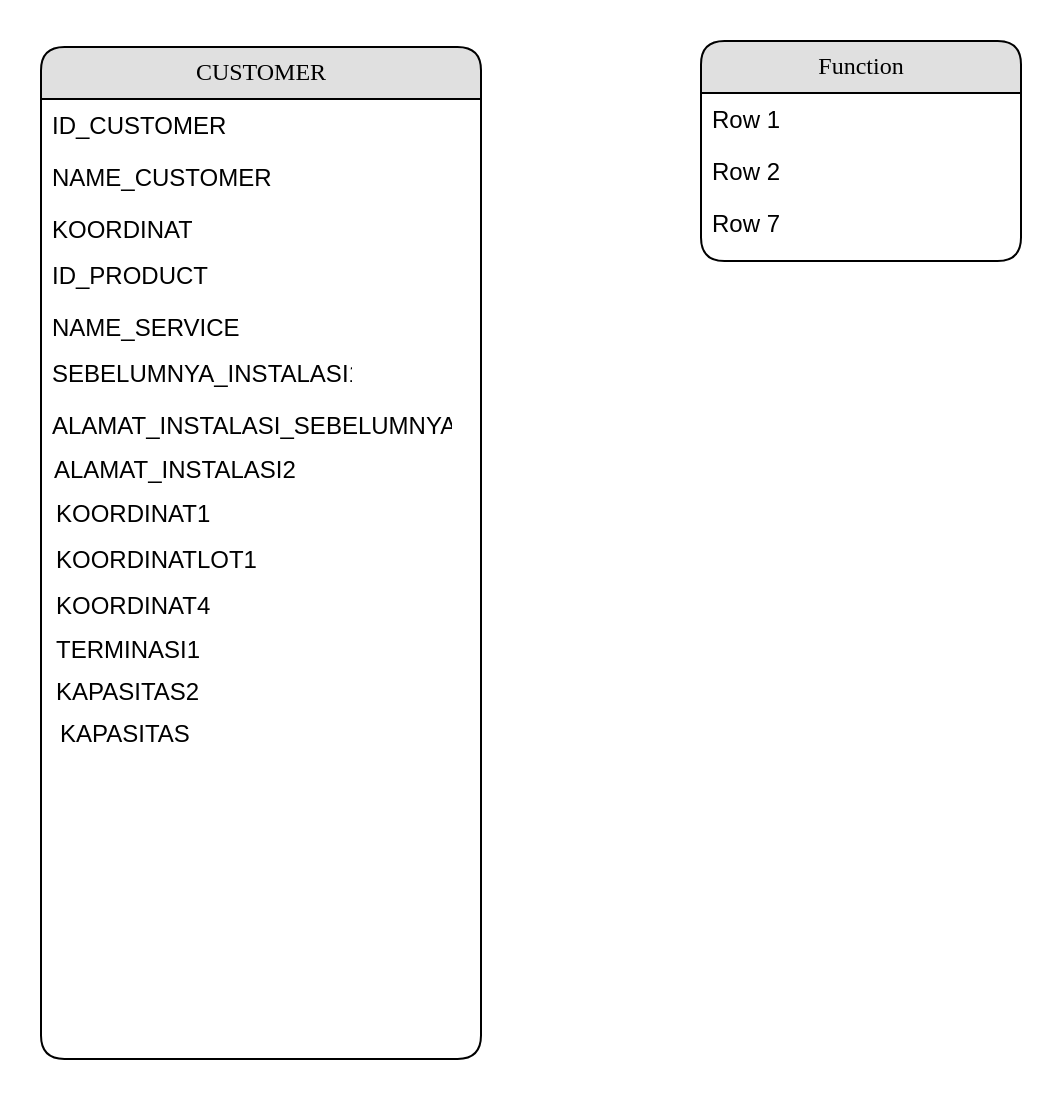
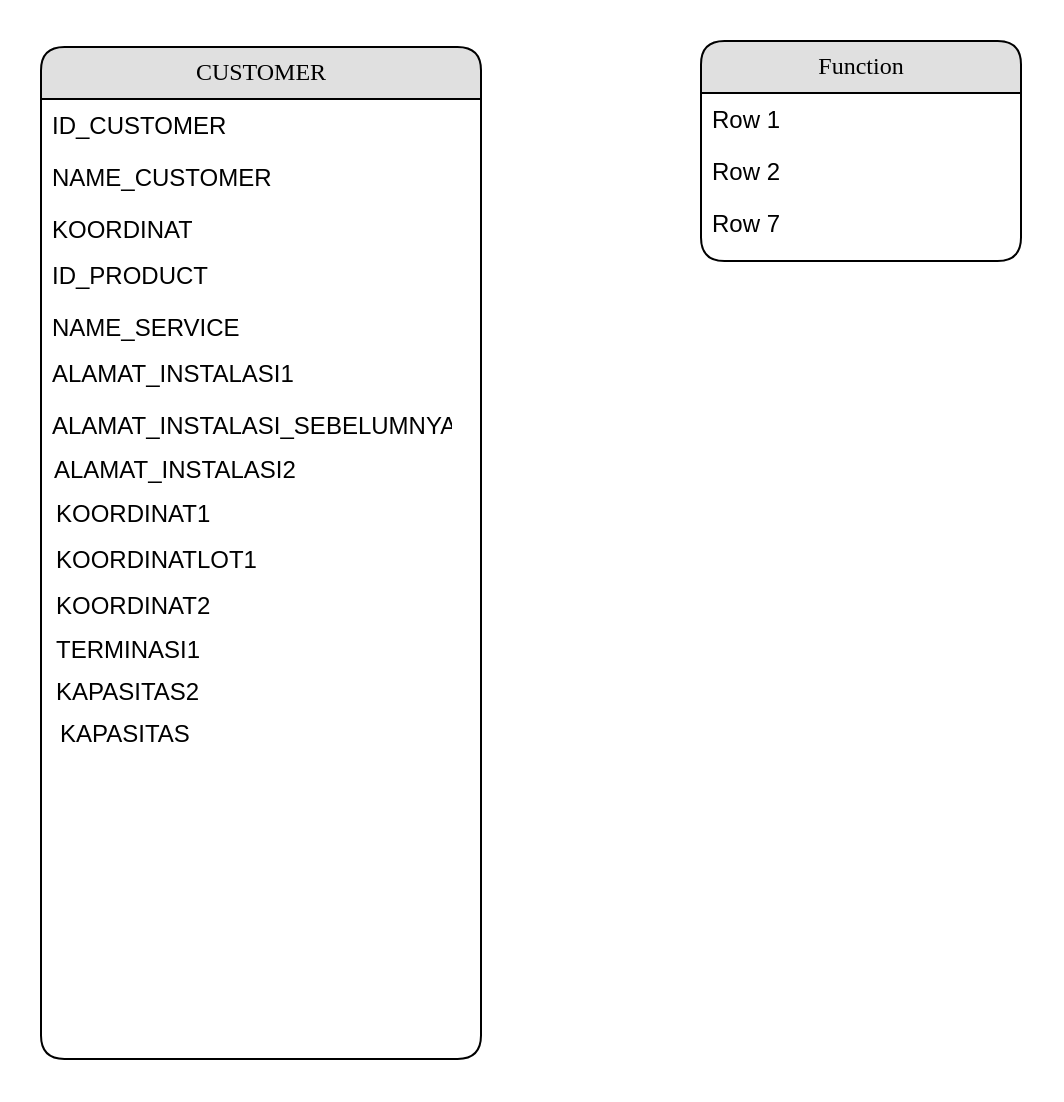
node "SEBELUMNYA_INSTALASI1": label "SEBELUMNYA_INSTALASI1" -> "ALAMAT_INSTALASI1"
node "KOORDINAT4": label "KOORDINAT4" -> "KOORDINAT2"
